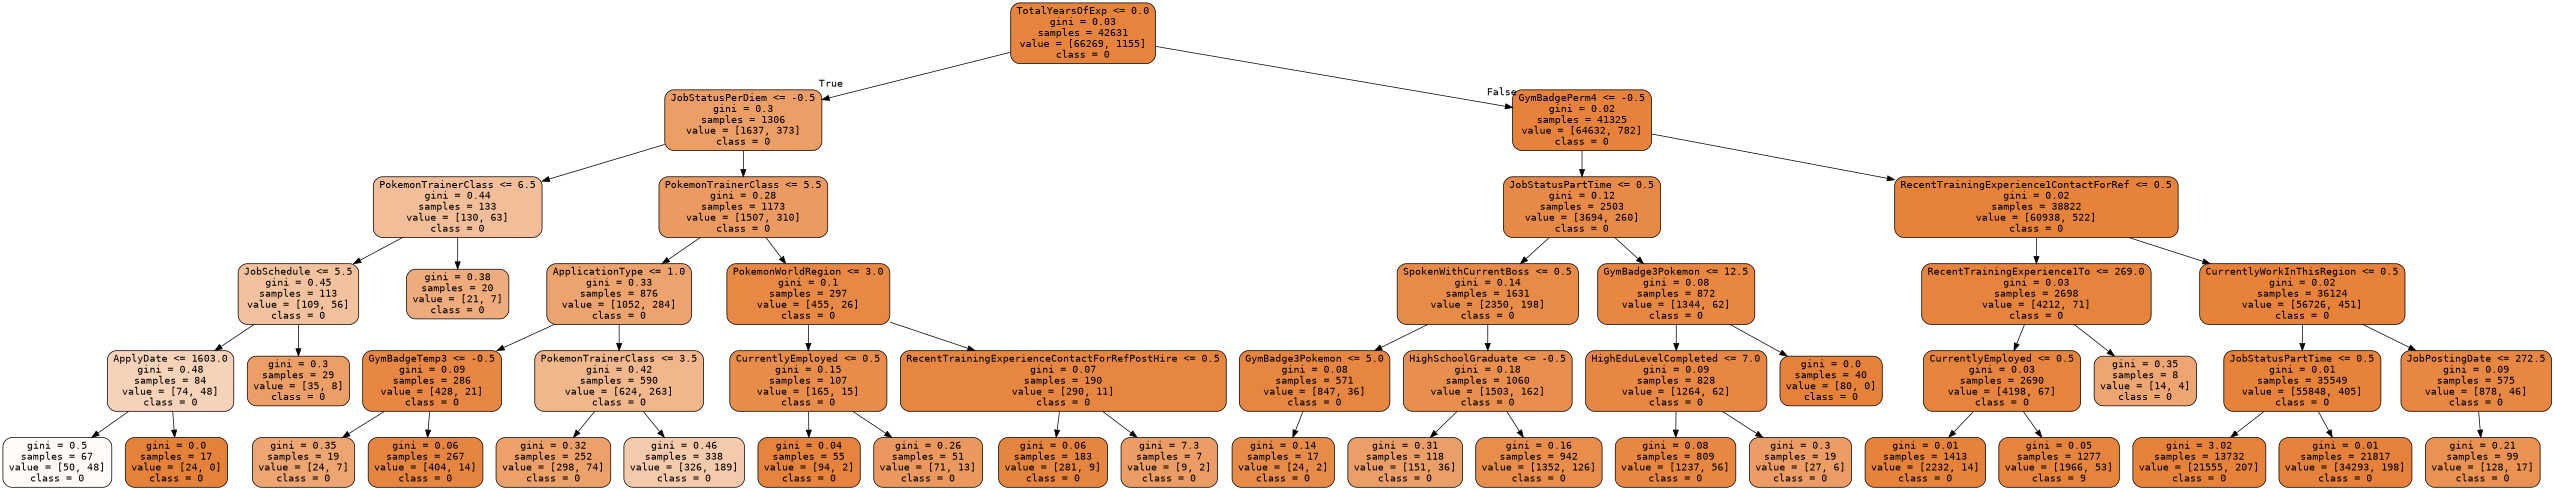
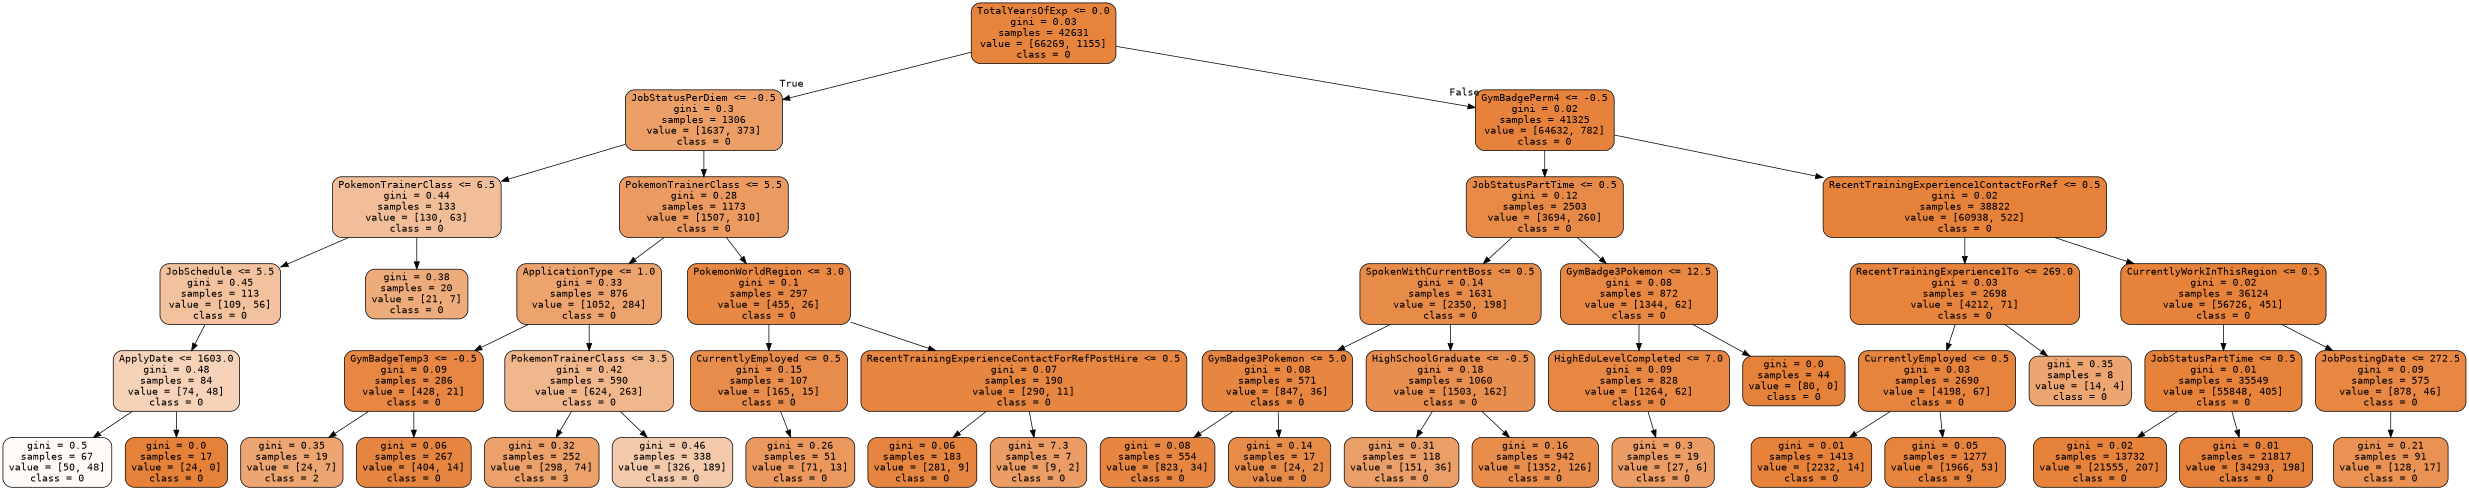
node "gini = 0.3 samples = 29 value = [35, 8] class = 0": removed
node "gini = 0.0 samples = 40 value = [80, 0] class = 0": label "gini = 0.0 samples = 40 value = [80, 0] class = 0" -> "gini = 0.0 samples = 44 value = [80, 0] class = 0"
node "gini = 0.35 samples = 19 value = [24, 7] class = 0": label "gini = 0.35 samples = 19 value = [24, 7] class = 0" -> "gini = 0.35 samples = 19 value = [24, 7] class = 2"
node "gini = 0.32 samples = 252 value = [298, 74] class = 0": label "gini = 0.32 samples = 252 value = [298, 74] class = 0" -> "gini = 0.32 samples = 252 value = [298, 74] class = 3"
node "gini = 0.04 samples = 55 value = [94, 2] class = 0": removed
node "gini = 0.08 samples = 554 value = [823, 34] class = 0": added
node "gini = 0.14 samples = 17 value = [24, 2] class = 0": label "gini = 0.14 samples = 17 value = [24, 2] class = 0" -> "gini = 0.14 samples = 17 value = [24, 2] value = 0"
node "gini = 0.08 samples = 809 value = [1237, 56] class = 0": removed
node "gini = 3.02 samples = 13732 value = [21555, 207] class = 0": label "gini = 3.02 samples = 13732 value = [21555, 207] class = 0" -> "gini = 0.02 samples = 13732 value = [21555, 207] class = 0"
node "gini = 0.21 samples = 99 value = [128, 17] class = 0": label "gini = 0.21 samples = 99 value = [128, 17] class = 0" -> "gini = 0.21 samples = 91 value = [128, 17] class = 0"
